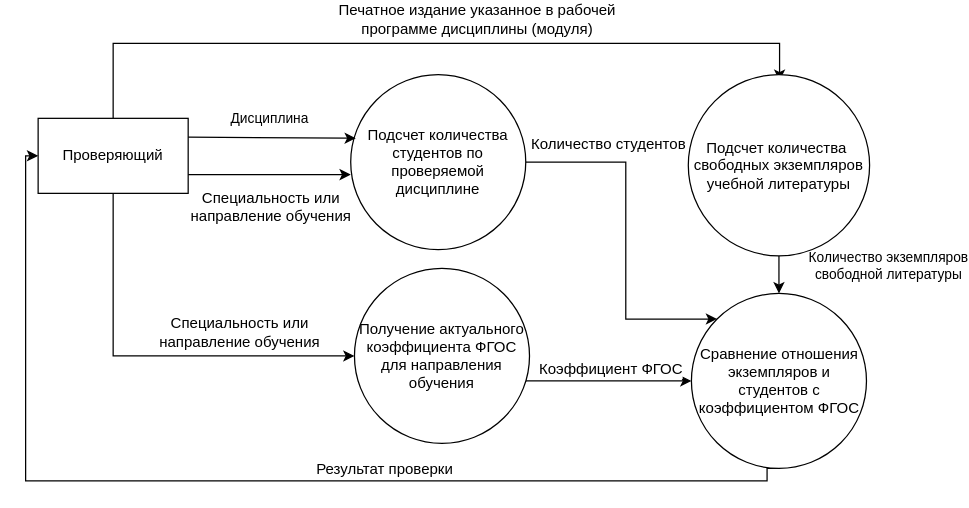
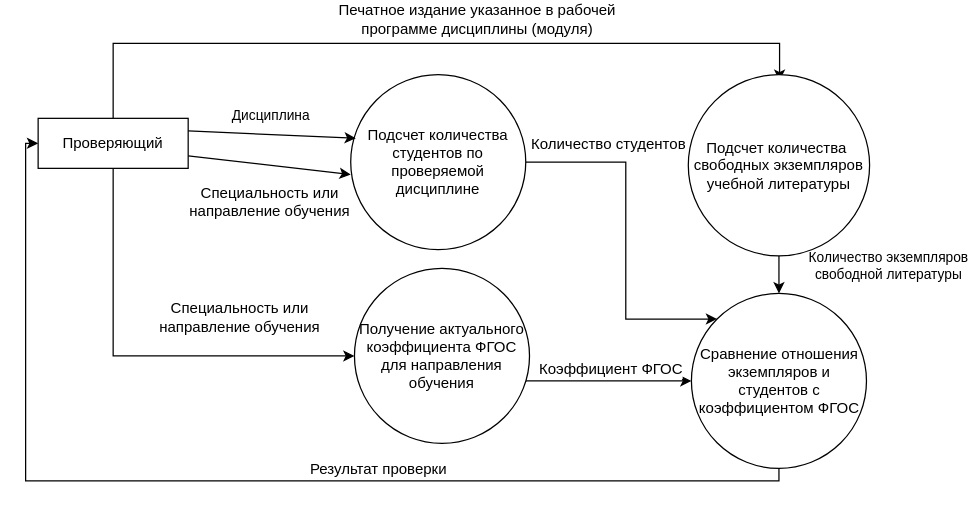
node "Проверяющий": size 150x75 -> 150x50
